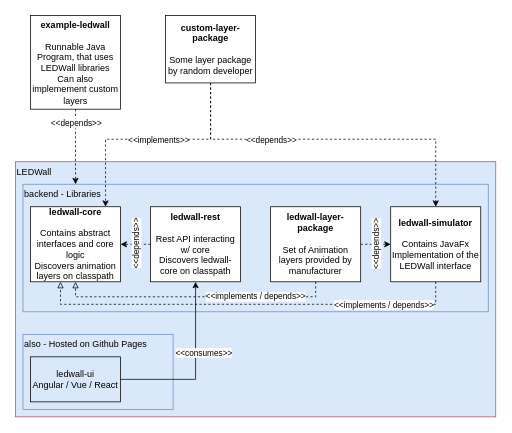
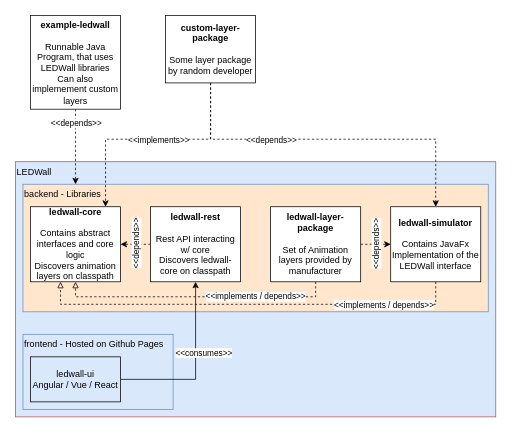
node "backend - Libraries": fillcolor #dae8fc -> #ffe6cc
node "also - Hosted on Github Pages": label "also - Hosted on Github Pages" -> "frontend - Hosted on Github Pages"
